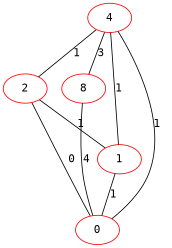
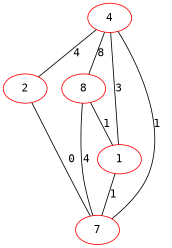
edge "4" -- "2": label "1" -> "4"
edge "4" -- "8": label "3" -> "8"
edge "4" -- "1": label "1" -> "3"
edge "2" -- "1": now "8" -- "1"
node "0": label "0" -> "7"
